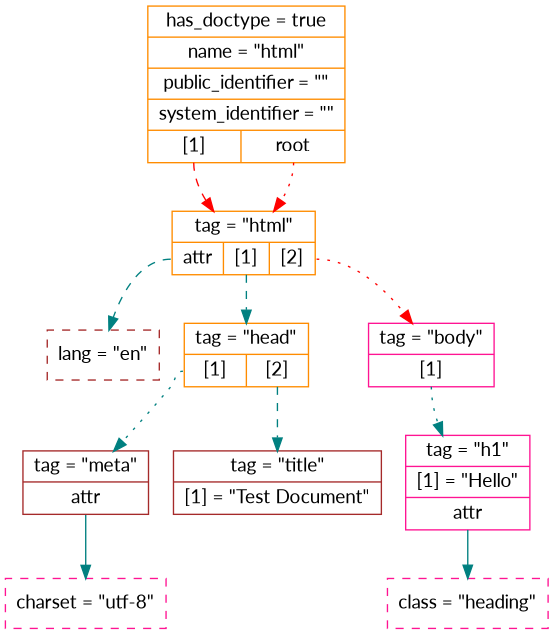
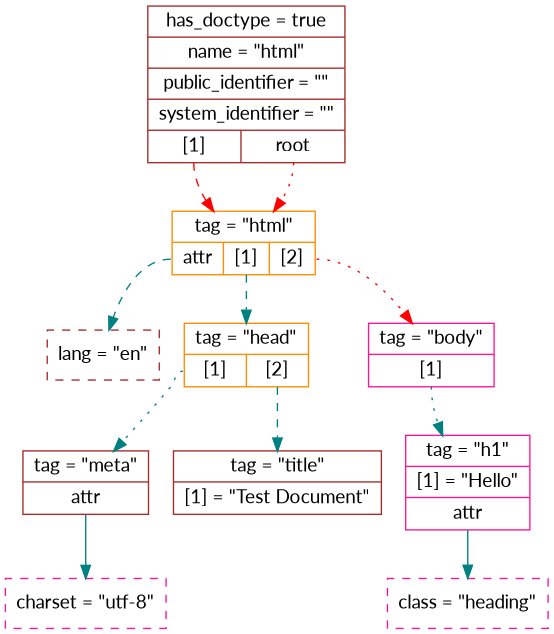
node "has_doctype = true": color darkorange -> brown
